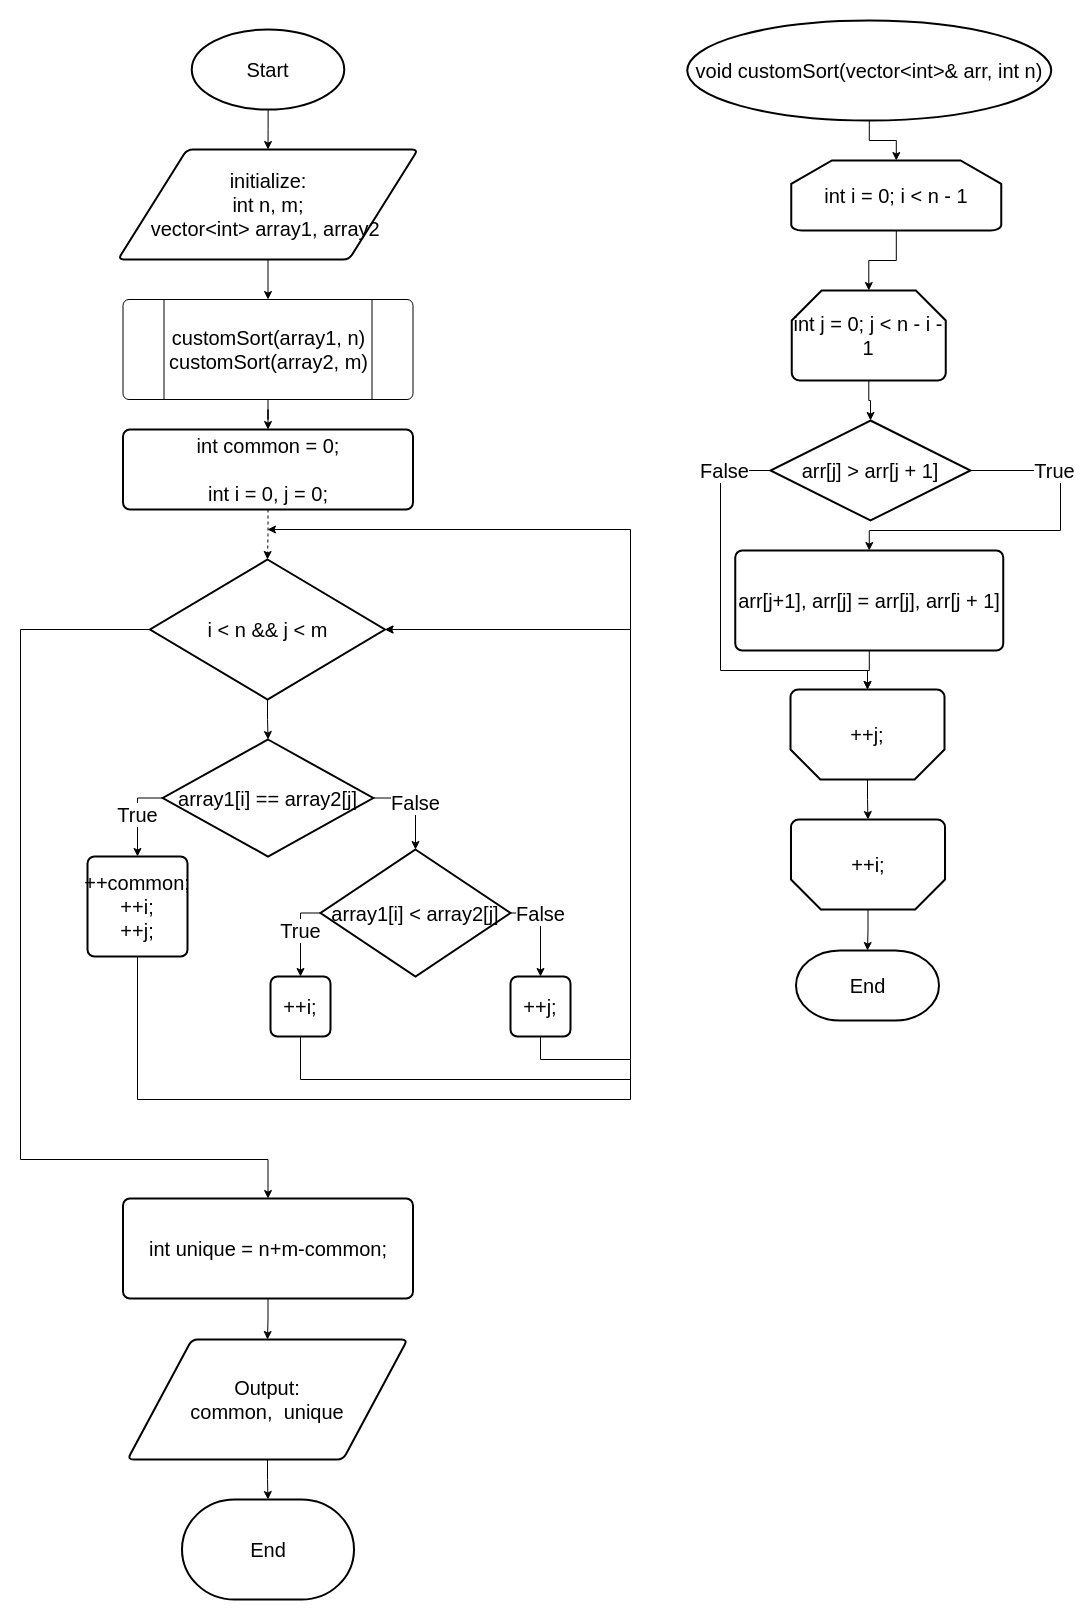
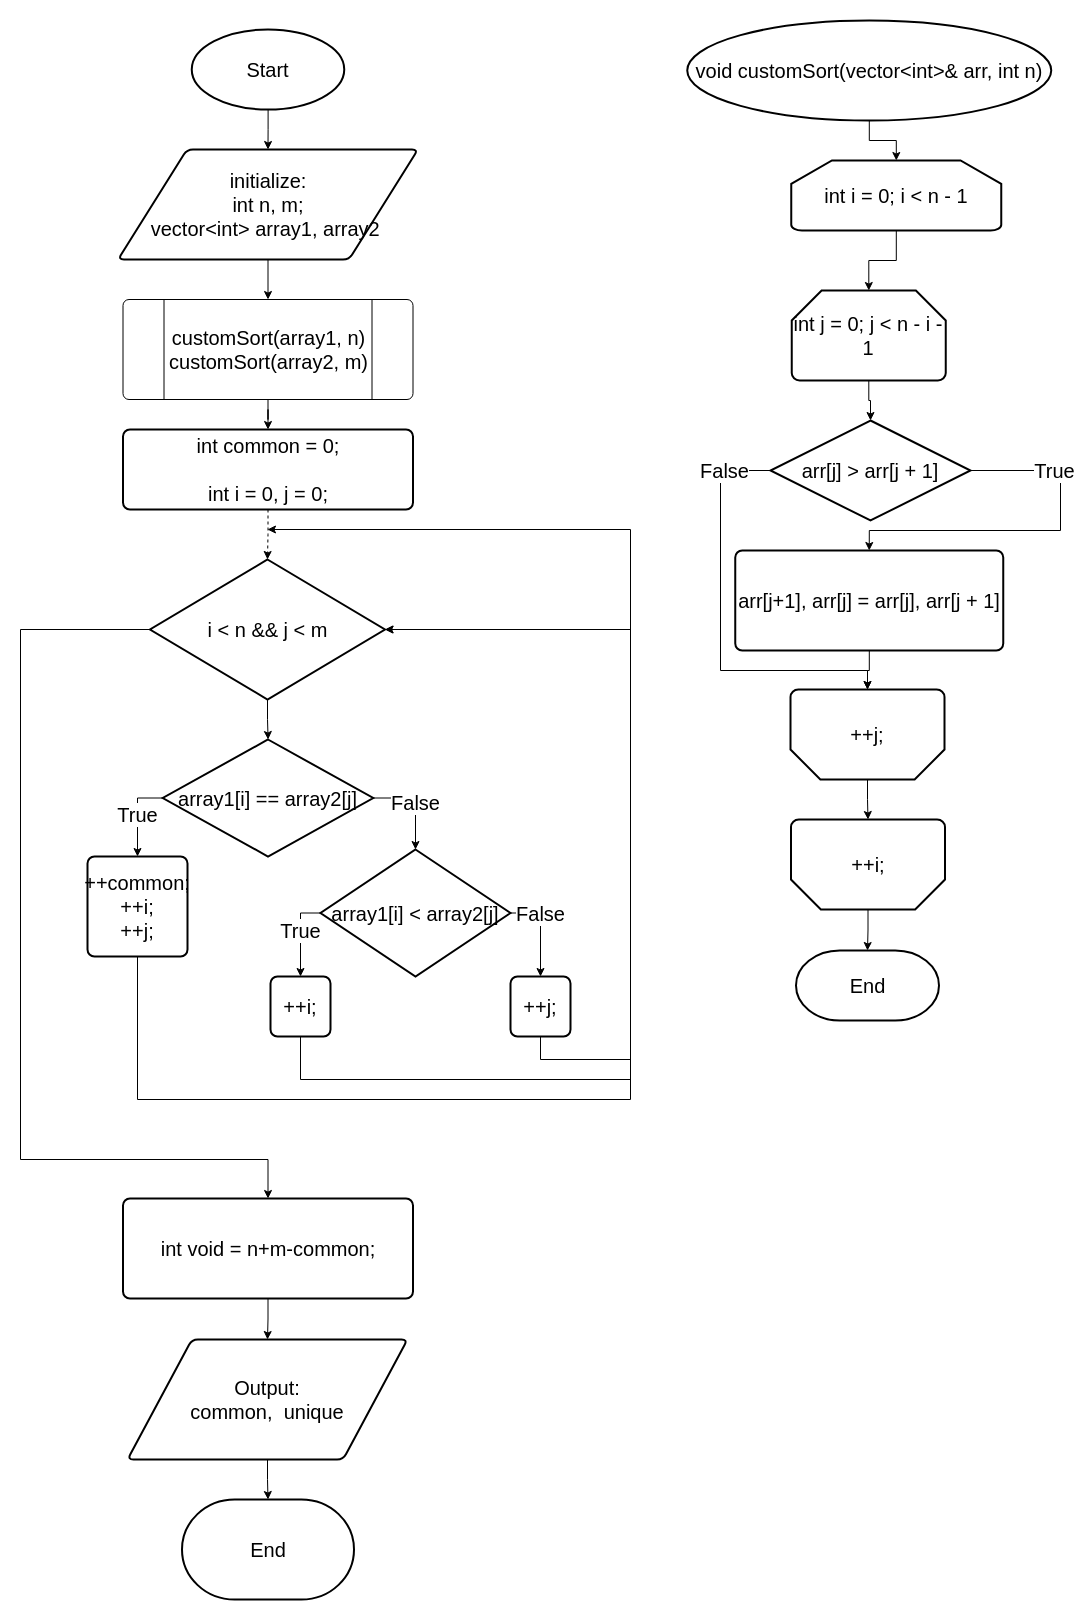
node "int unique = n+m-common;": label "int unique = n+m-common;" -> "int void = n+m-common;"
